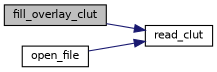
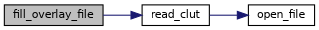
node "fill_overlay_clut": label "fill_overlay_clut" -> "fill_overlay_file"
edge "open_file" -> "read_clut": reversed
